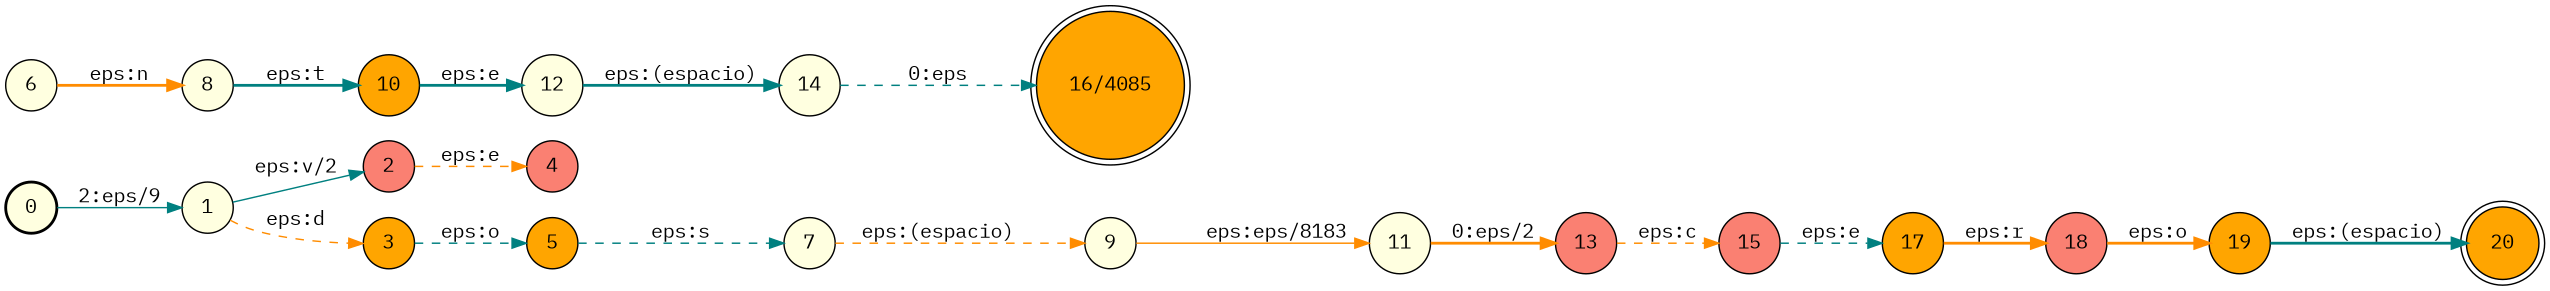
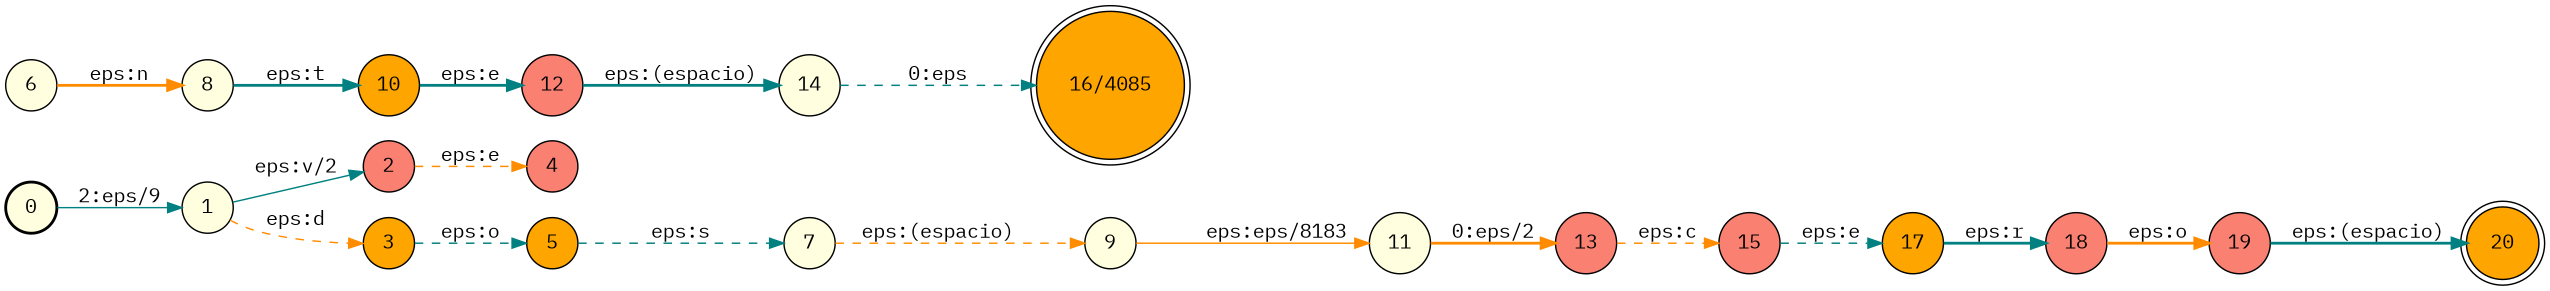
node "12": fillcolor lightyellow -> salmon
edge "17" -> "18": color darkorange -> teal
node "19": fillcolor orange -> salmon
